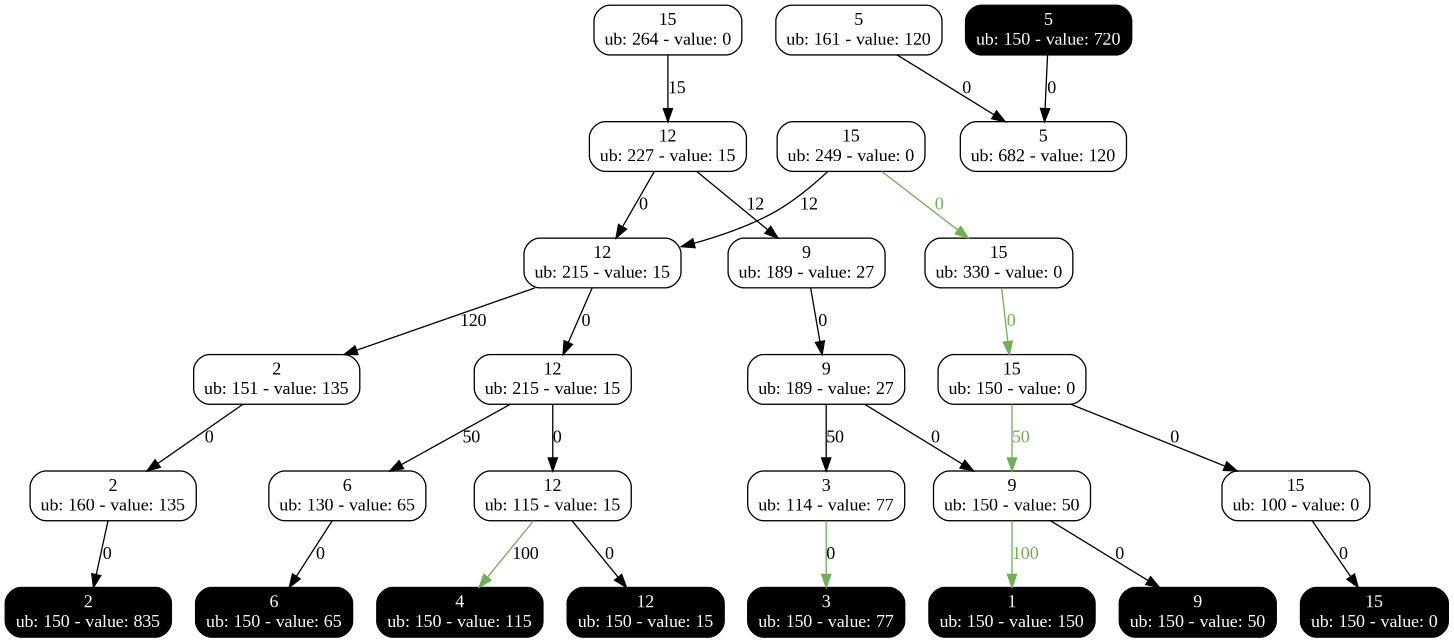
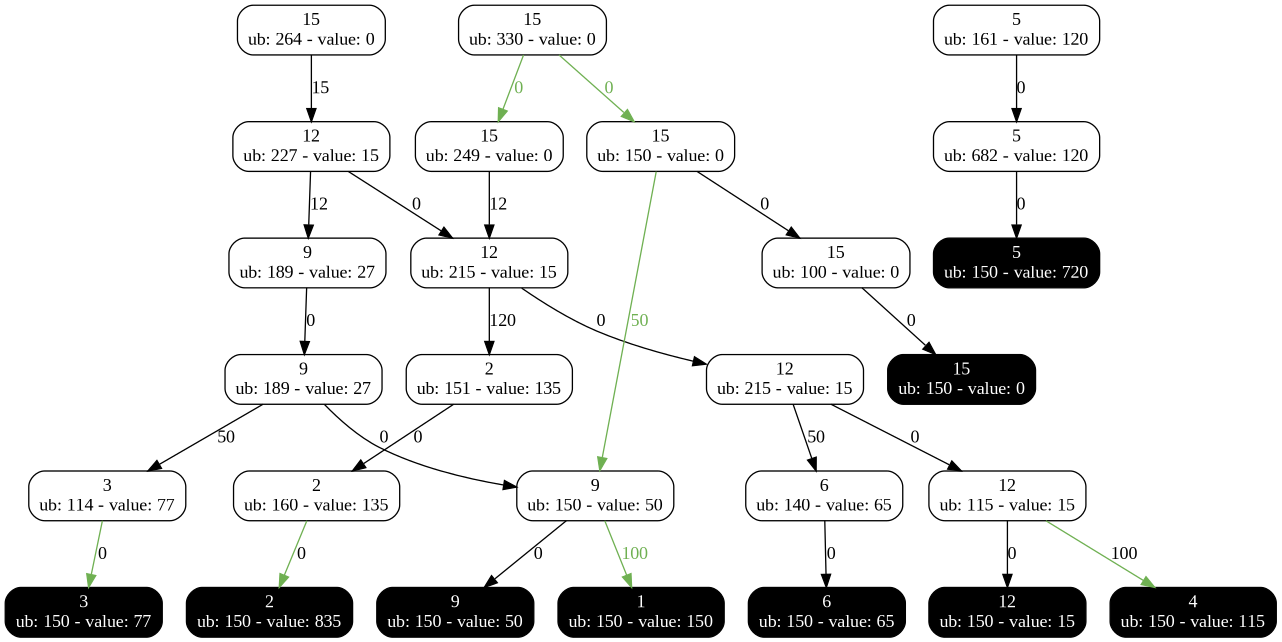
edge "5 ub: 150 - value: 720" -> "5 ub: 682 - value: 120": reversed
edge "15 ub: 249 - value: 0" -> "15 ub: 330 - value: 0": reversed
node "6 ub: 130 - value: 65": label "6 ub: 130 - value: 65" -> "6 ub: 140 - value: 65"
edge "2 ub: 160 - value: 135" -> "2 ub: 150 - value: 835": color black -> #6fb052
